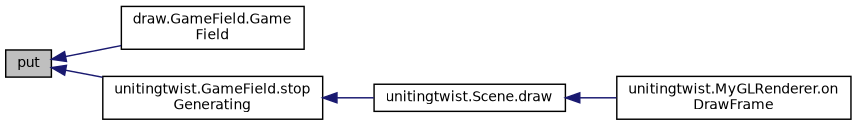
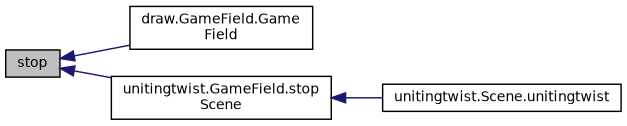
node "put": label "put" -> "stop"
node "unitingtwist.GameField.stop Generating": label "unitingtwist.GameField.stop Generating" -> "unitingtwist.GameField.stop Scene"
node "unitingtwist.Scene.draw": label "unitingtwist.Scene.draw" -> "unitingtwist.Scene.unitingtwist"
node "unitingtwist.MyGLRenderer.on DrawFrame": removed
